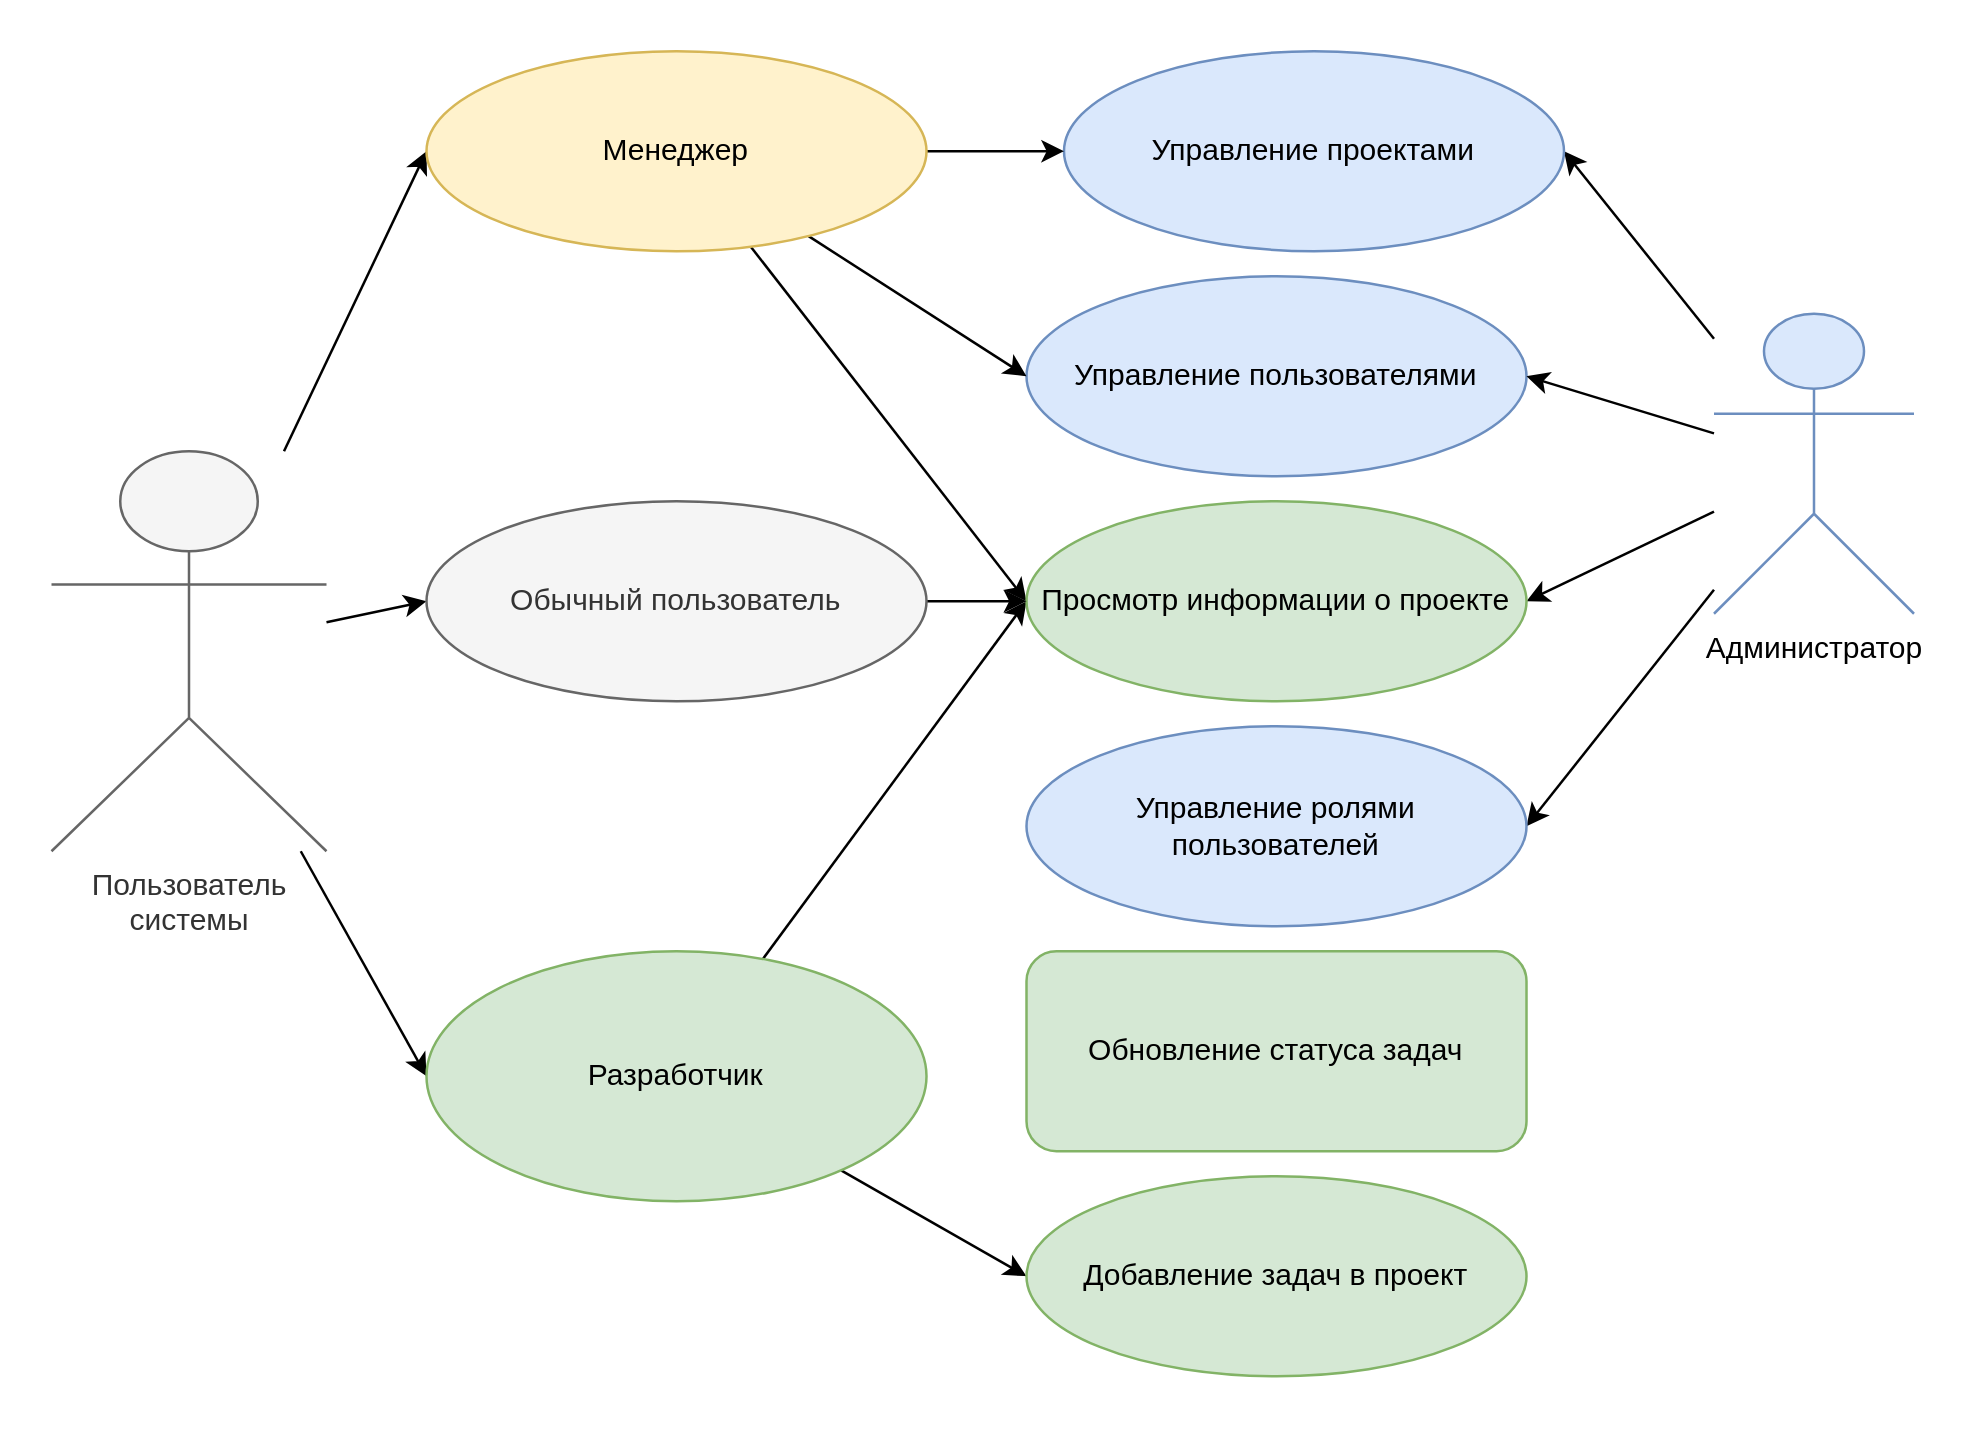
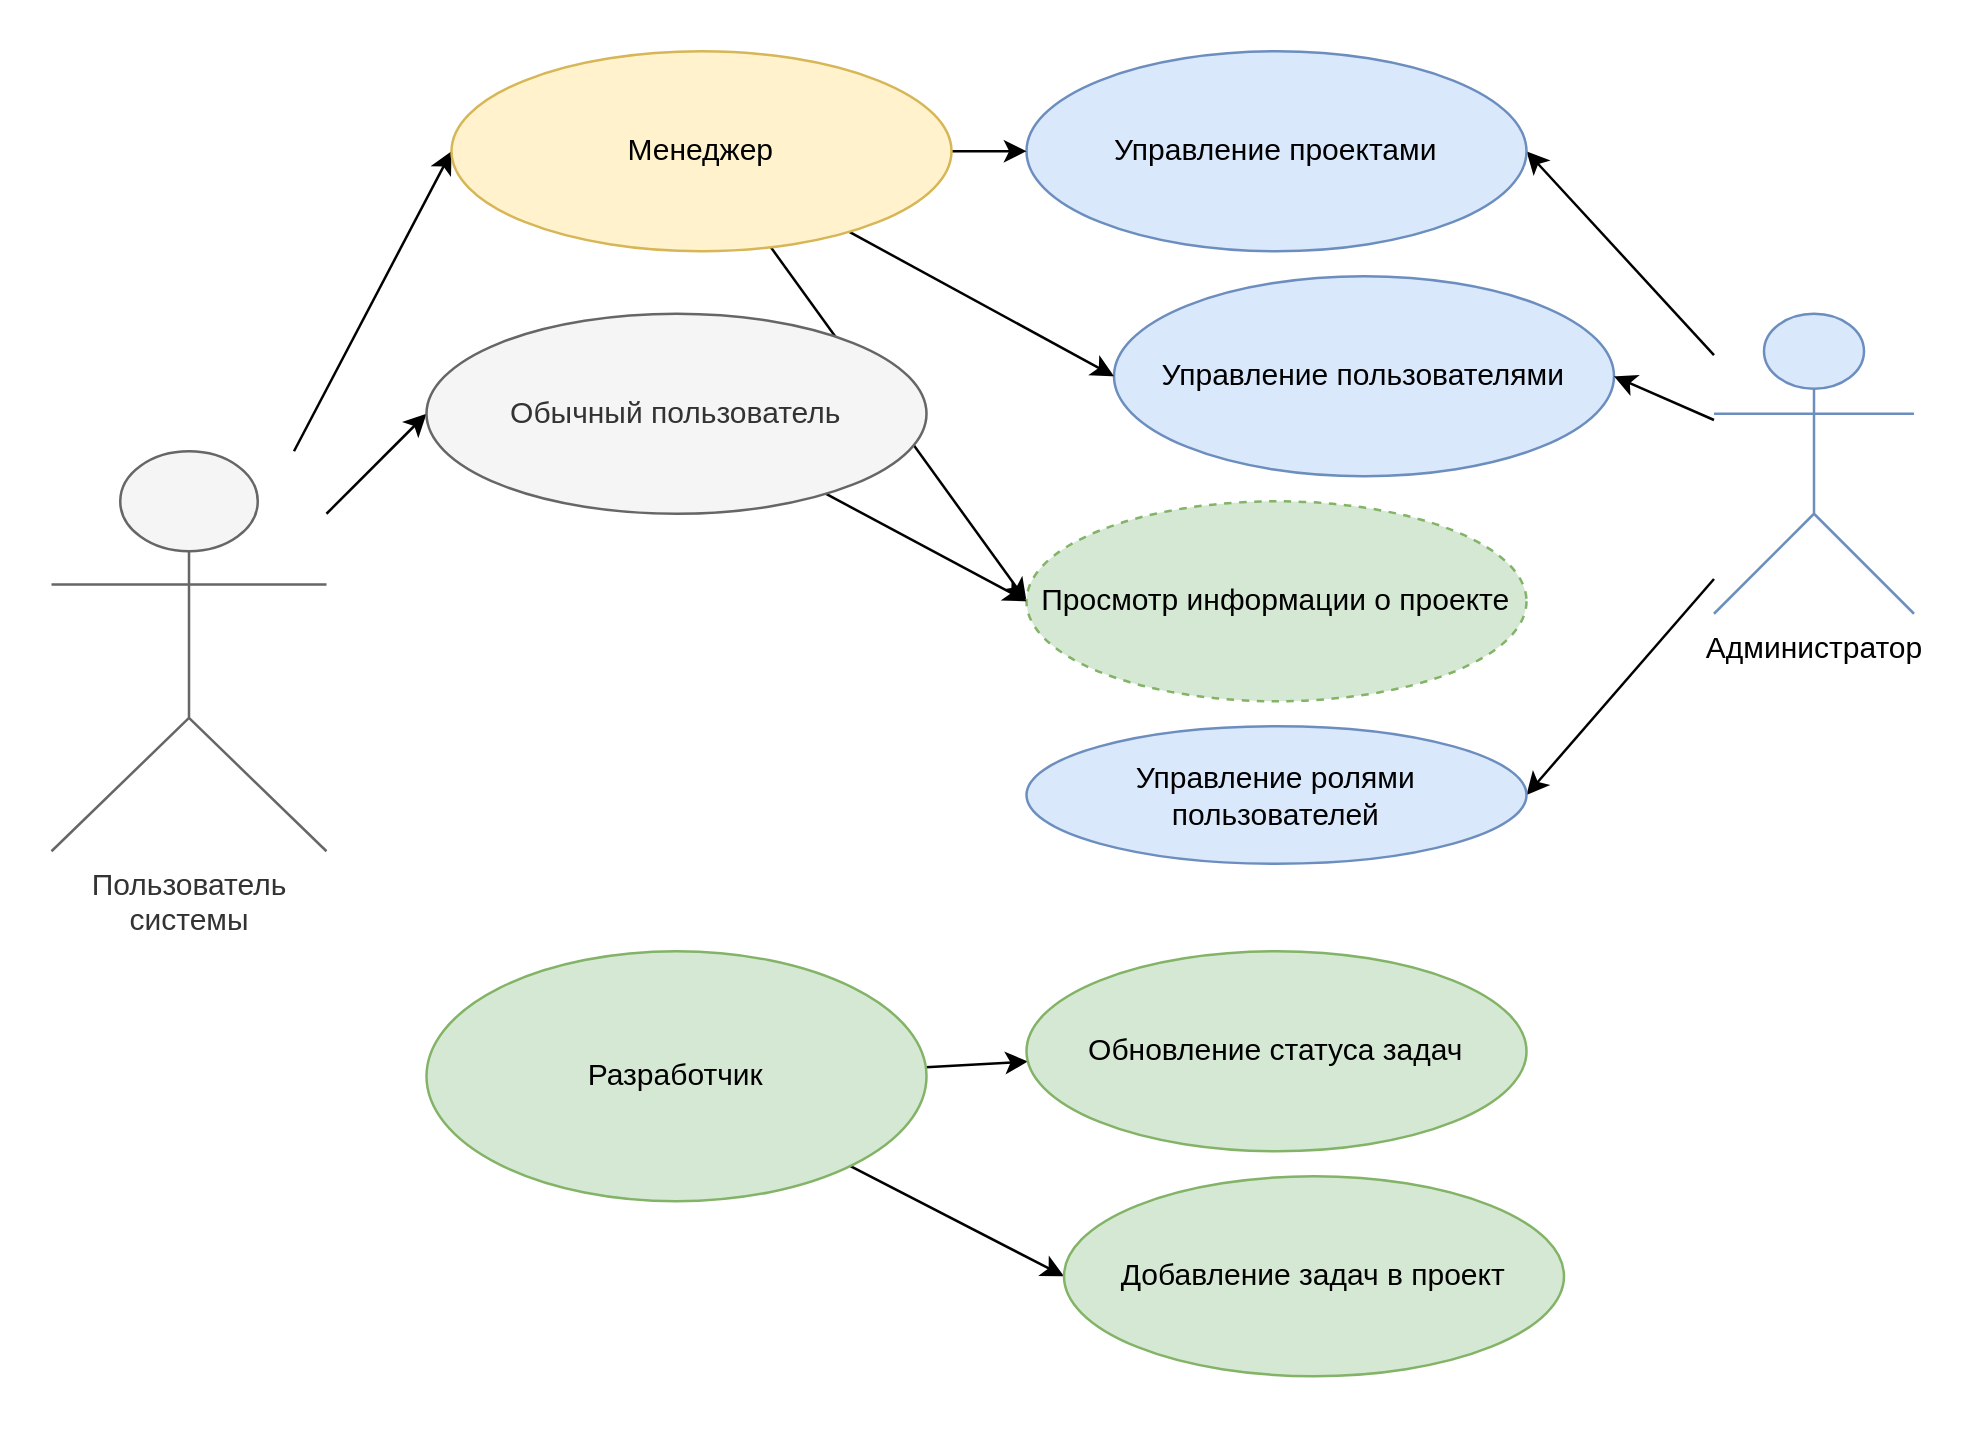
node "Менеджер": moved (676, 151) -> (701, 151)
node "Управление проектами": moved (1314, 151) -> (1276, 151)
node "Управление пользователями": moved (1276, 376) -> (1364, 376)
edge "Администратор" -> "Просмотр информации о проекте": removed
node "Обычный пользователь": moved (676, 601) -> (676, 414)
node "Просмотр информации о проекте": style solid -> dashed
edge "Разработчик" -> "Просмотр информации о проекте": removed
node "Управление ролями пользователей": size 500x200 -> 500x138
edge "Пользователь системы" -> "Разработчик": removed
node "Обновление статуса задач": shape rounded rectangle -> ellipse
edge "Разработчик" -> "Обновление статуса задач": added
node "Добавление задач в проект": moved (1276, 1276) -> (1314, 1276)
